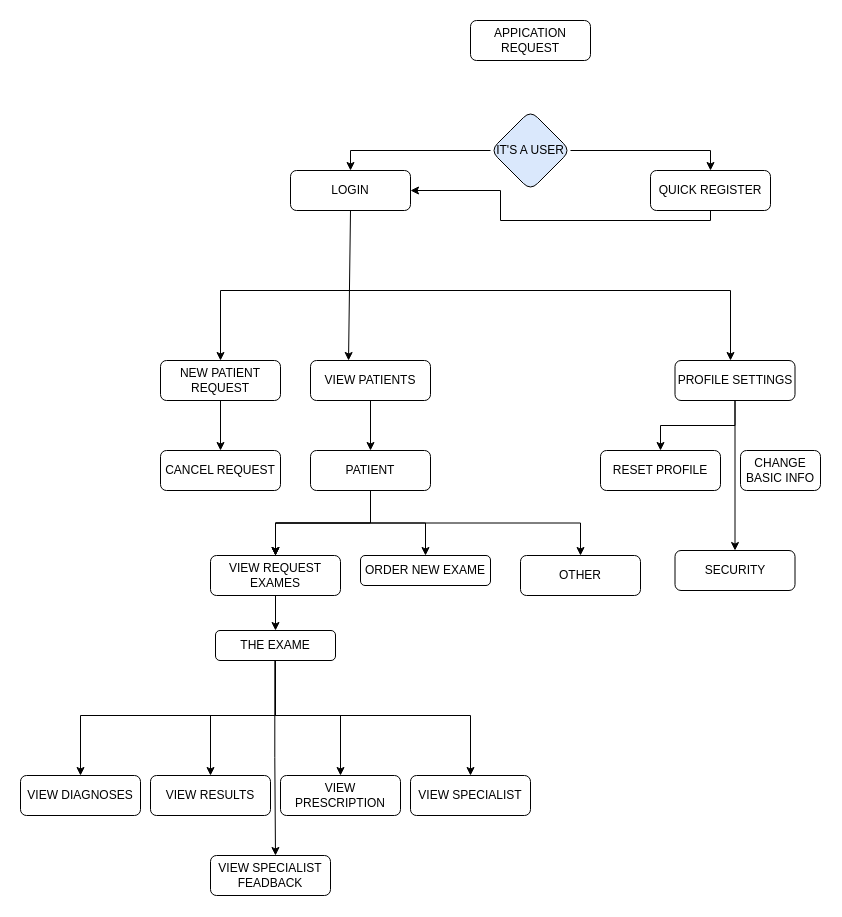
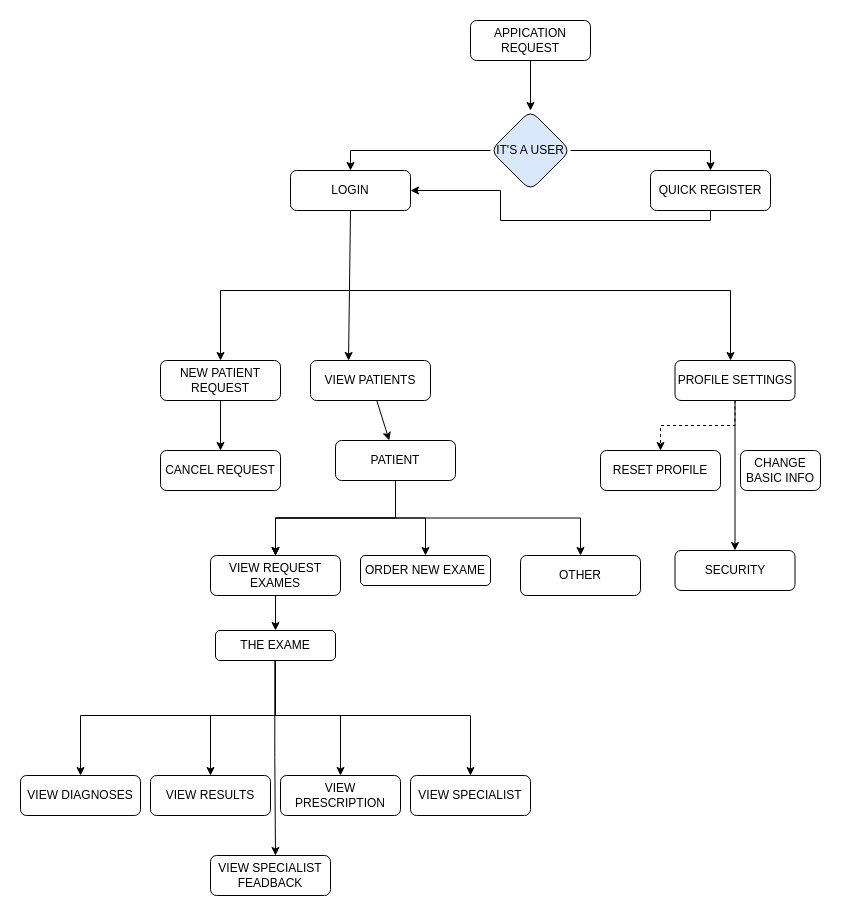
edge "APPICATION REQUEST" -> "IT'S A USER": added
edge "PROFILE SETTINGS" -> "RESET PROFILE": style solid -> dashed
node "PATIENT": moved (371, 471) -> (396, 461)
